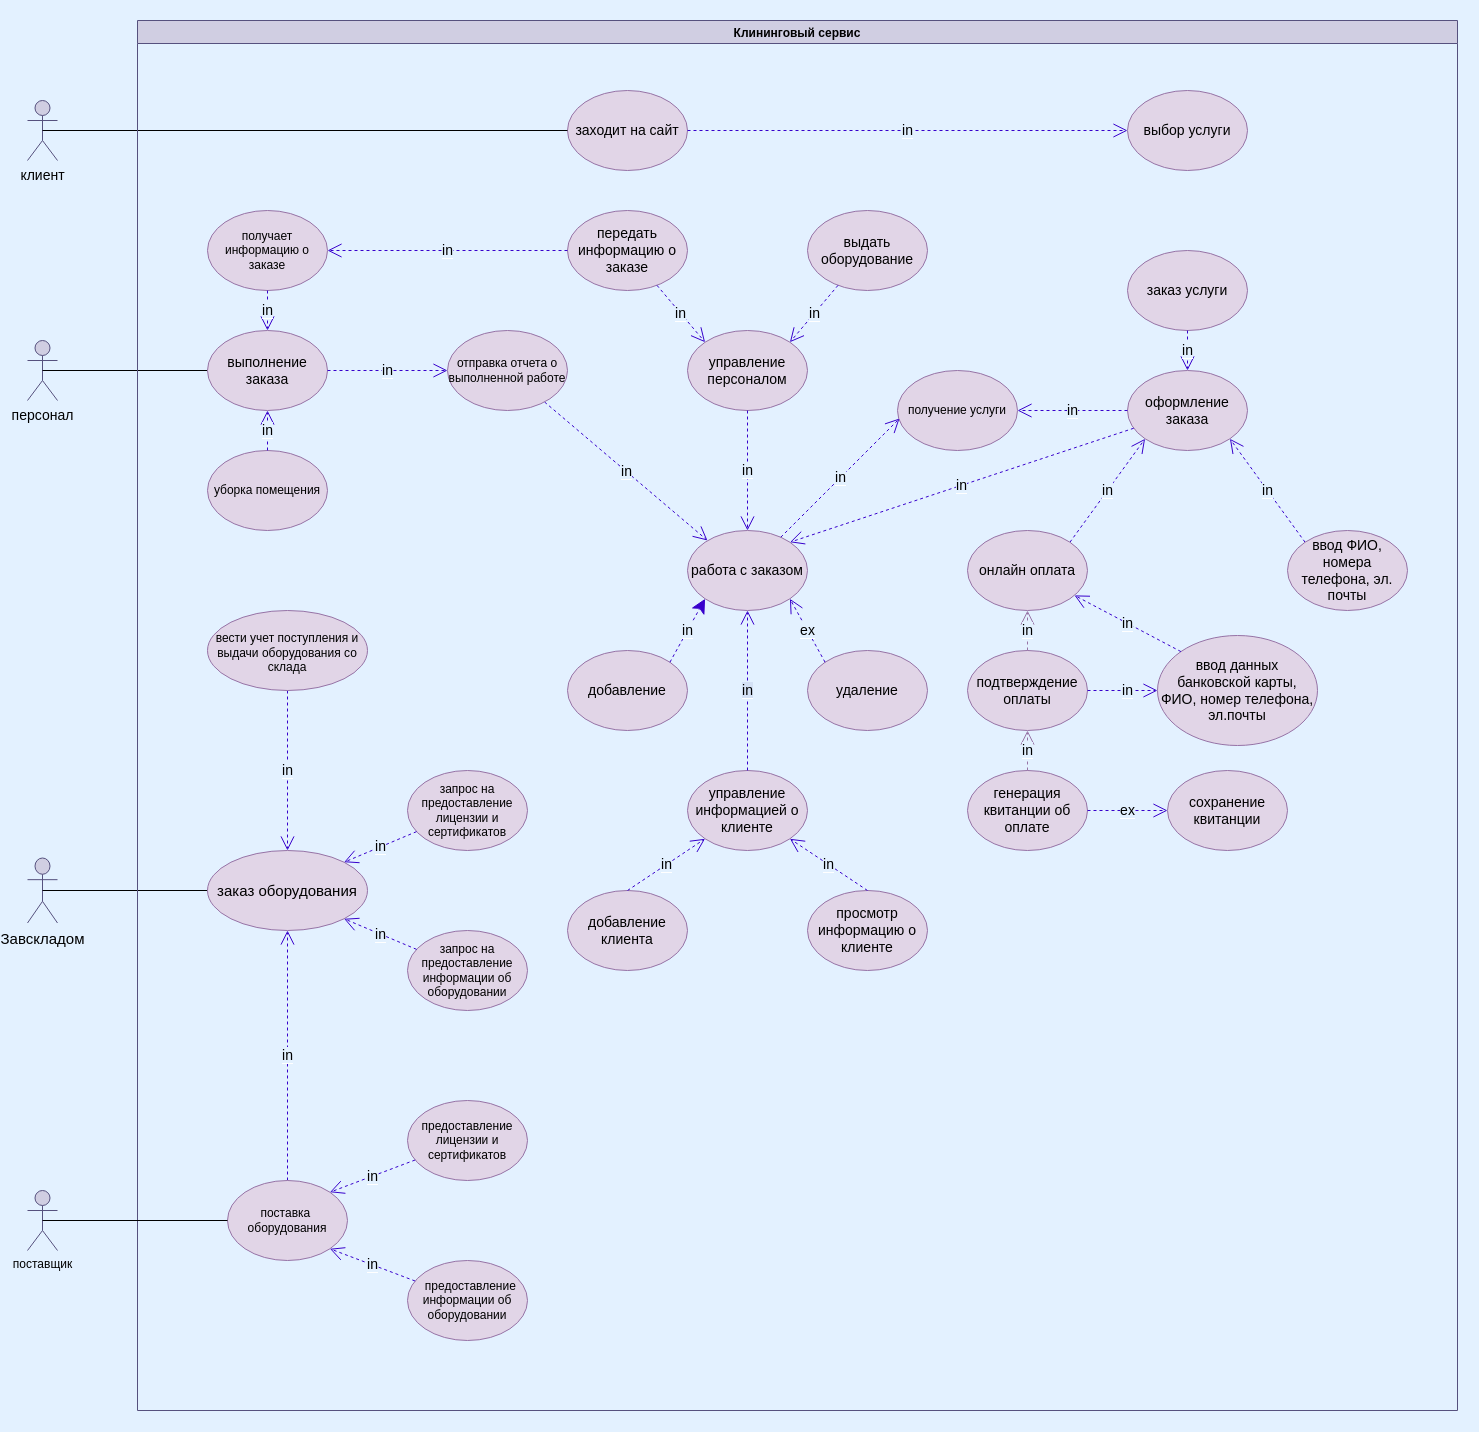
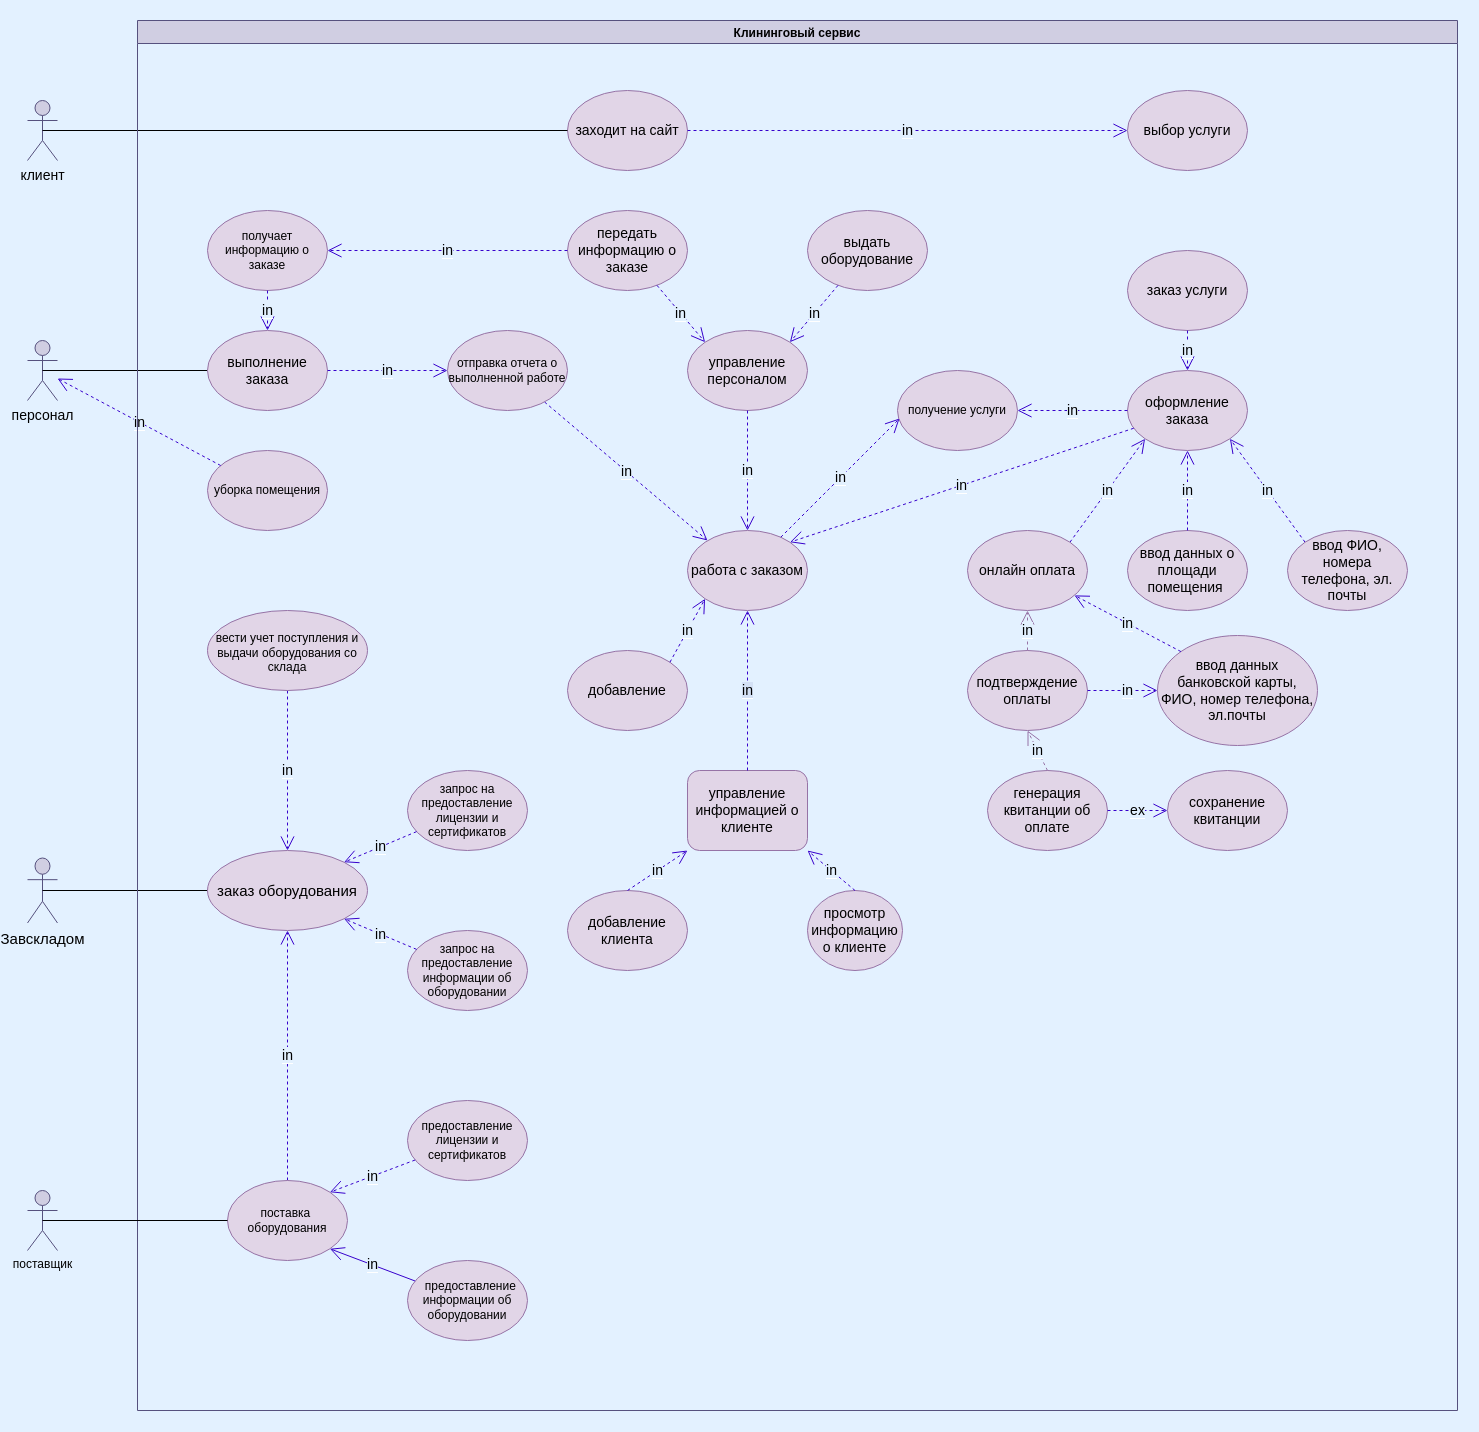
edge "уборка помещения" -> "выполнение заказа": now "уборка помещения" -> "персонал"
edge "ввод данных о площади помещения" -> "оформление заказа": added, label "in"
node "ввод данных о площади помещения": added
edge "добавление" -> "работа с заказом": arrowhead classic -> open
edge "удаление" -> "работа с заказом": removed, label "ex"
node "удаление": removed
node "управление информацией о клиенте": shape ellipse -> rounded rectangle
node "генерация квитанции об оплате": moved (1028, 811) -> (1048, 811)
node "просмотр информацию о клиенте": size 120x80 -> 95x80
edge "предоставление информации об оборудовании" -> "поставка оборудования": style dashed -> solid
